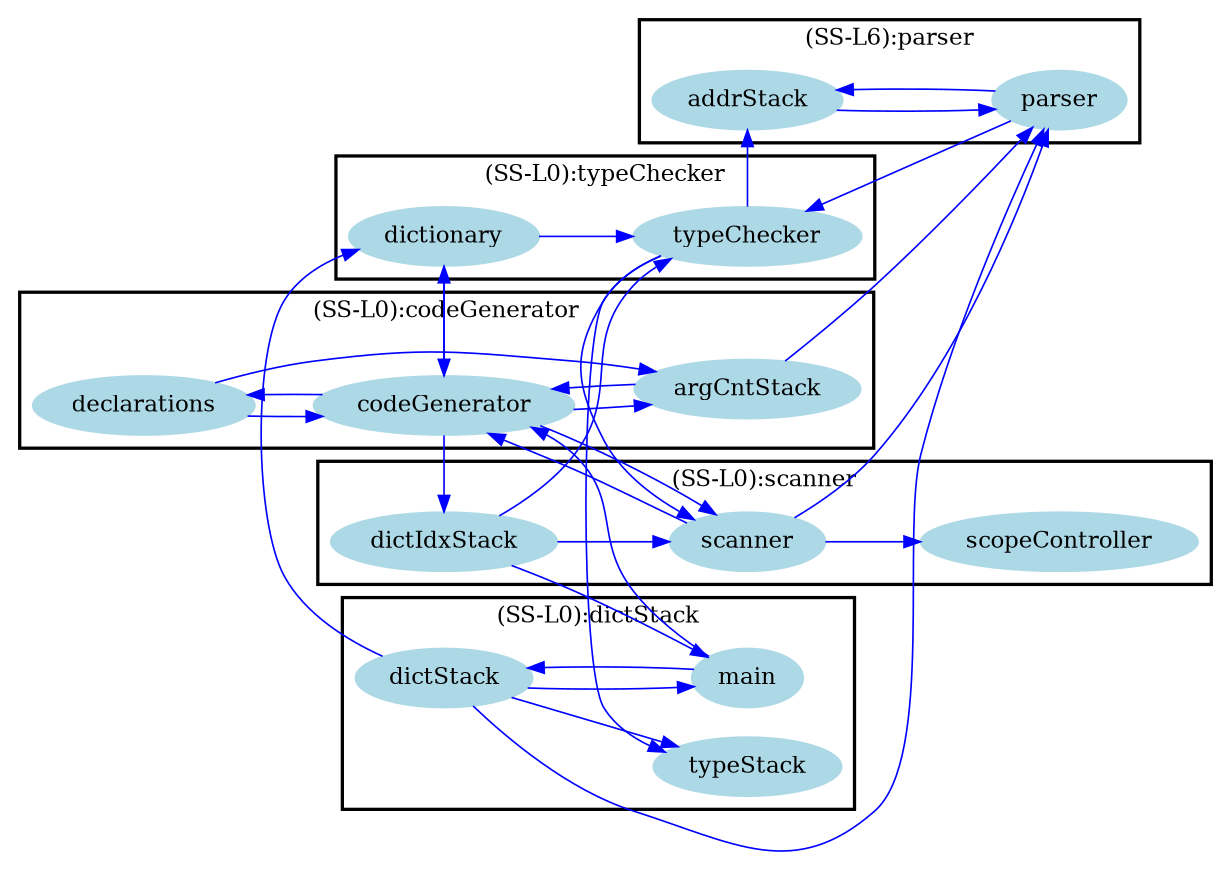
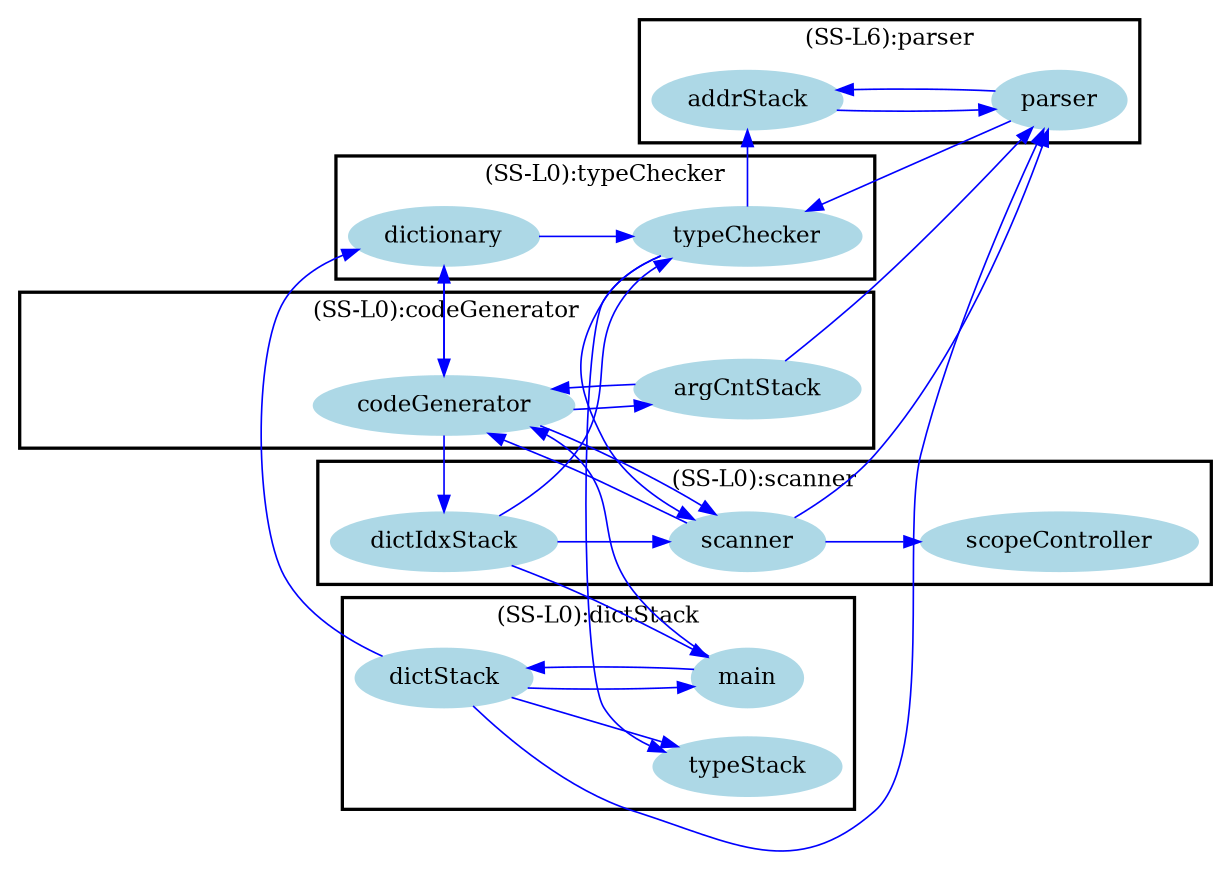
node "declarations": removed
